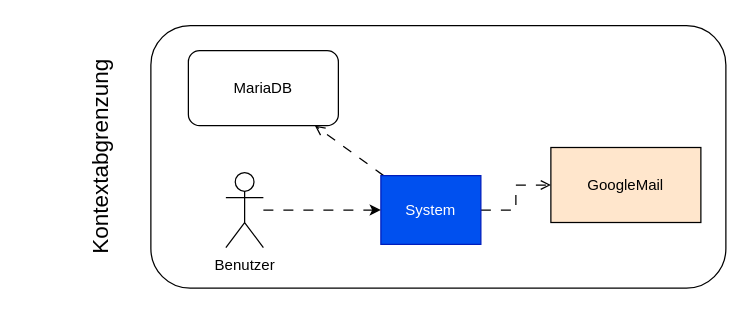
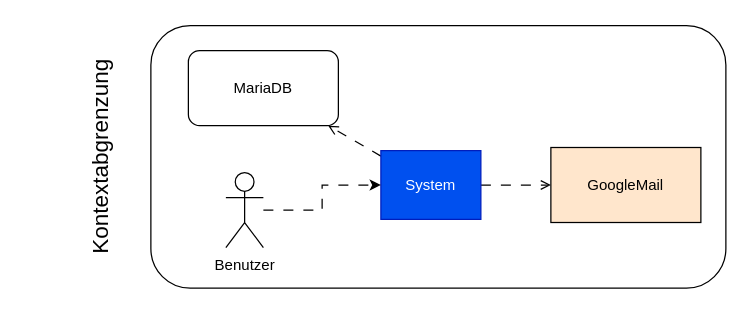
node "System": moved (431, 210) -> (431, 185)
